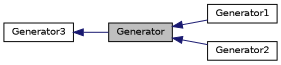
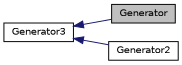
node "Generator1": removed
edge "Generator2" -> "Generator": now "Generator2" -> "Generator3"
